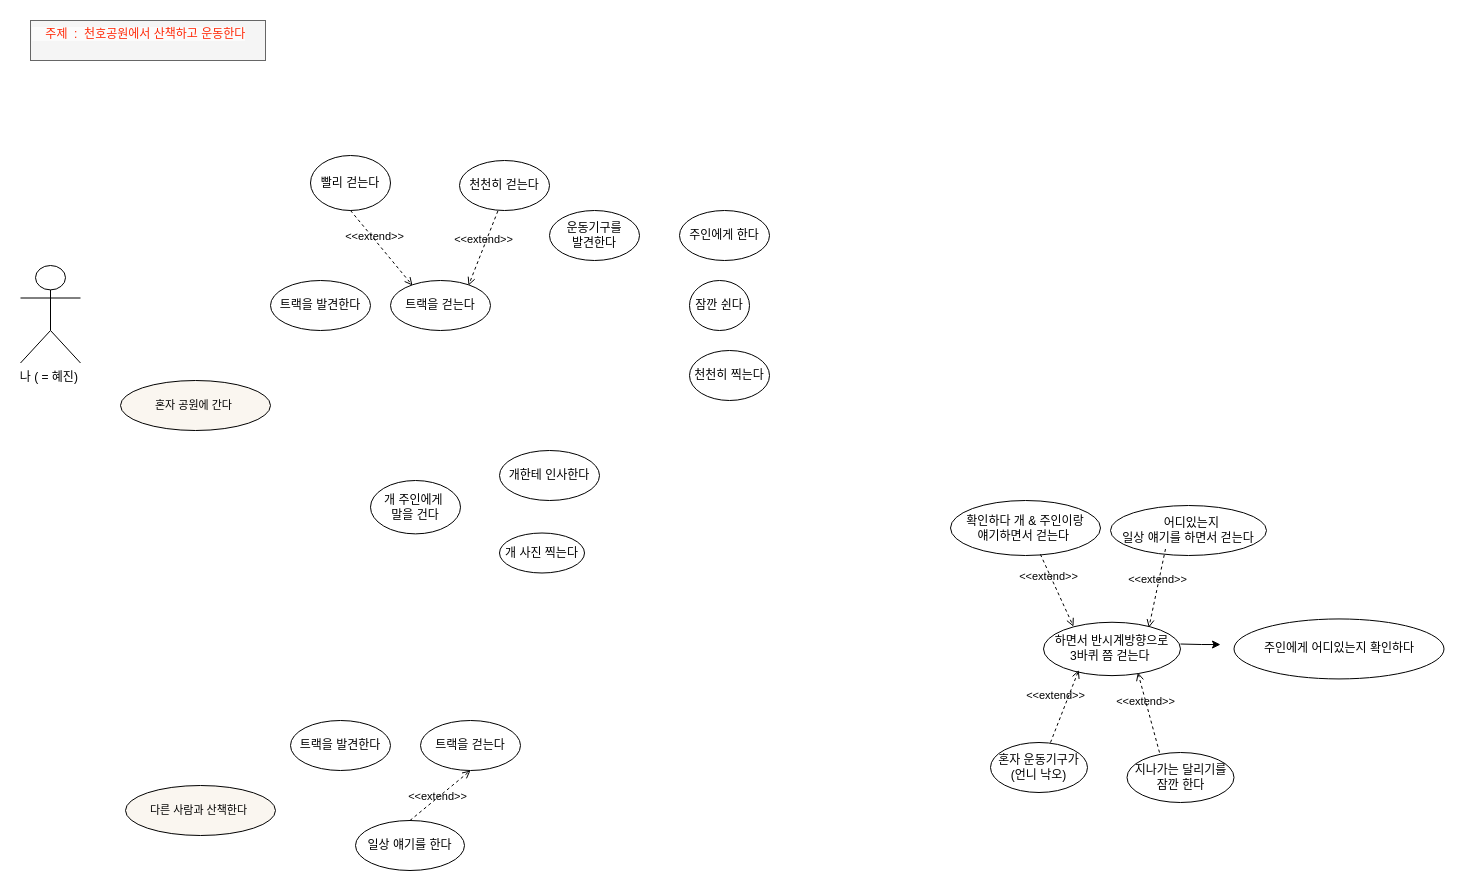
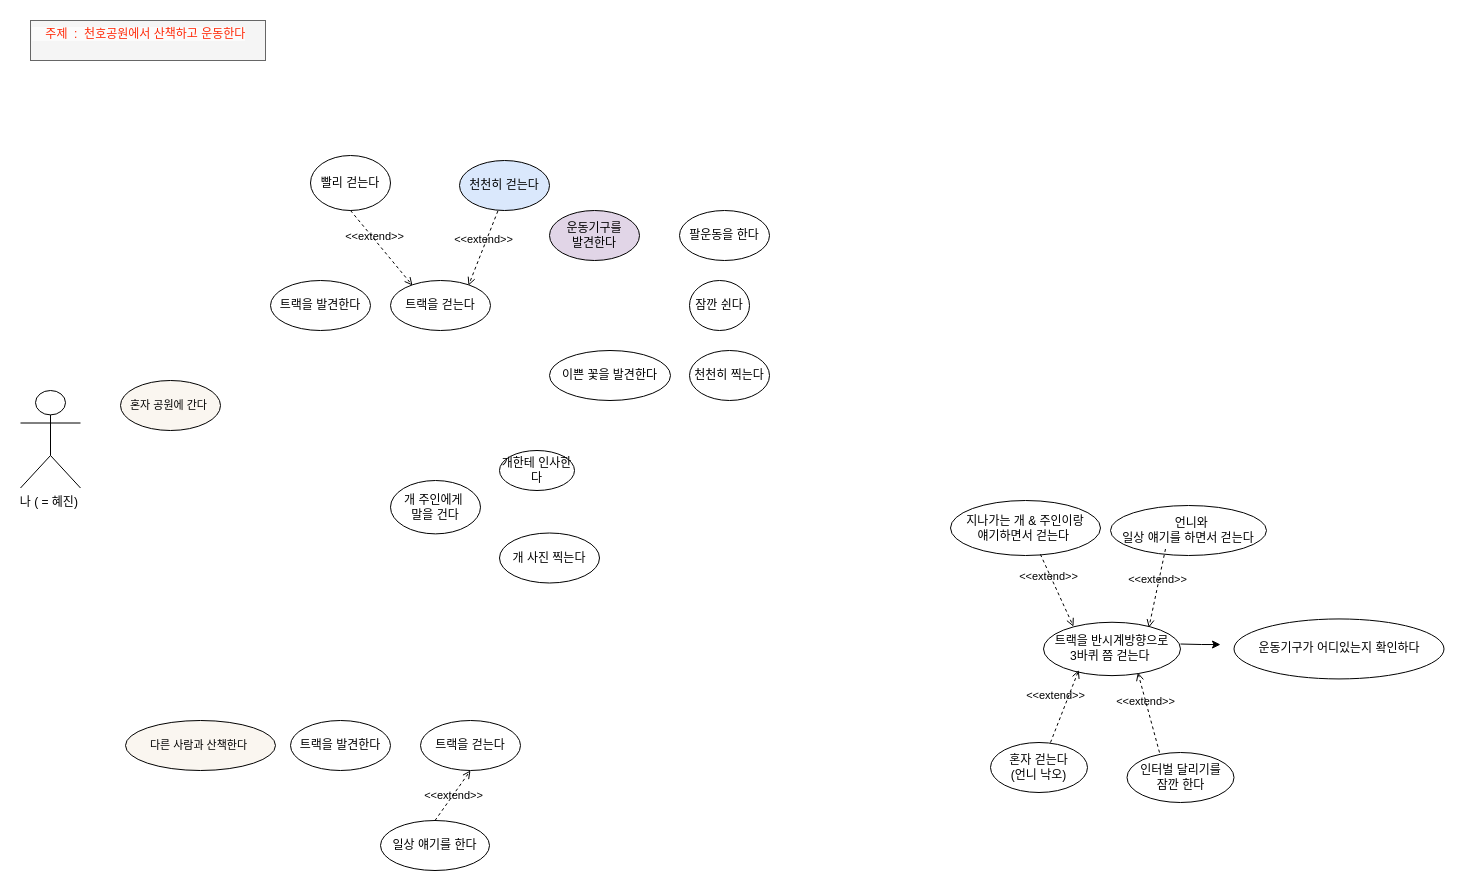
node "천천히 걷는다": fillcolor #ffffff -> #dae8fc
node "운동기구를 발견한다": fillcolor #ffffff -> #e1d5e7
node "주인에게 한다": label "주인에게 한다" -> "팔운동을 한다"
node "나 ( = 혜진)": moved (51, 314) -> (51, 439)
node "이쁜 꽃을 발견한다": added
node "혼자 공원에 간다": size 150x50 -> 100x50
node "개한테 인사한다": size 100x50 -> 75x40
node "개 주인에게 말을 건다": moved (416, 507) -> (436, 507)
node "확인하다 개 & 주인이랑 얘기하면서 걷는다": label "확인하다 개 & 주인이랑 얘기하면서 걷는다" -> "지나가는 개 & 주인이랑 얘기하면서 걷는다"
node "어디있는지 일상 얘기를 하면서 걷는다": label "어디있는지 일상 얘기를 하면서 걷는다" -> "언니와 일상 얘기를 하면서 걷는다"
node "개 사진 찍는다": size 85x40 -> 100x50
node "하면서 반시계방향으로 3바퀴 쯤 걷는다": label "하면서 반시계방향으로 3바퀴 쯤 걷는다" -> "트랙을 반시계방향으로 3바퀴 쯤 걷는다"
node "주인에게 어디있는지 확인하다": label "주인에게 어디있는지 확인하다" -> "운동기구가 어디있는지 확인하다"
node "혼자 운동기구가 (언니 낙오)": label "혼자 운동기구가 (언니 낙오)" -> "혼자 걷는다 (언니 낙오)"
node "지나가는 달리기를 잠깐 한다": label "지나가는 달리기를 잠깐 한다" -> "인터벌 달리기를 잠깐 한다"
node "다른 사람과 산책한다": moved (201, 811) -> (201, 746)
node "일상 얘기를 한다": moved (410, 846) -> (435, 846)
